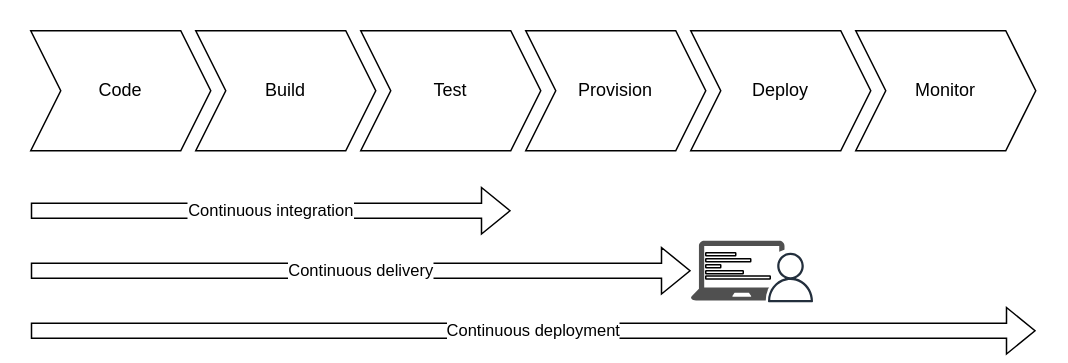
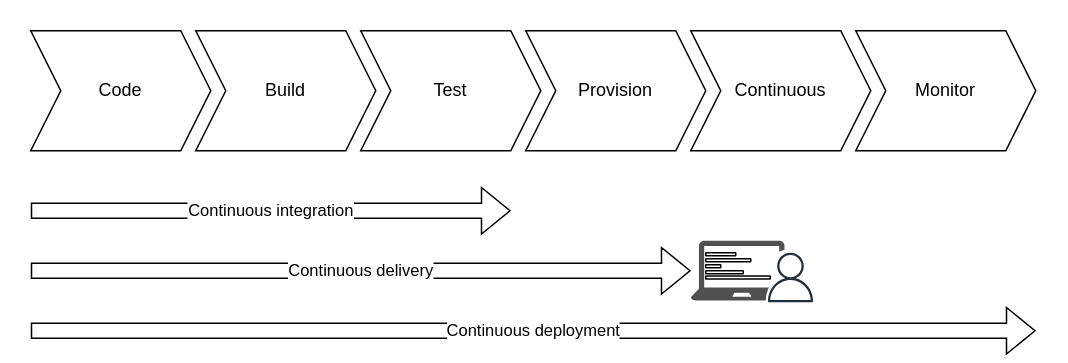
node "Deploy": label "Deploy" -> "Continuous"
